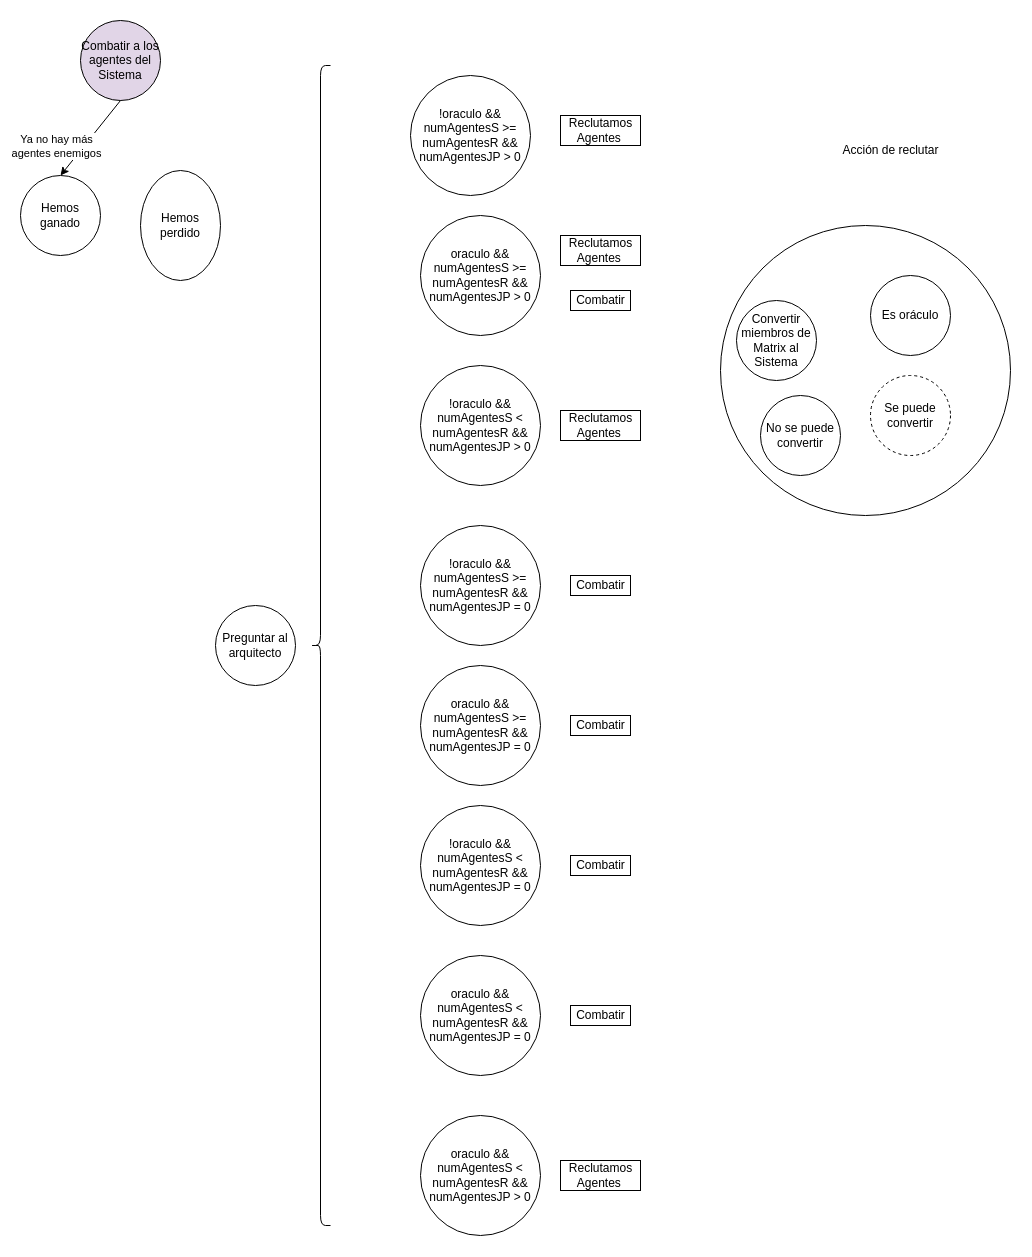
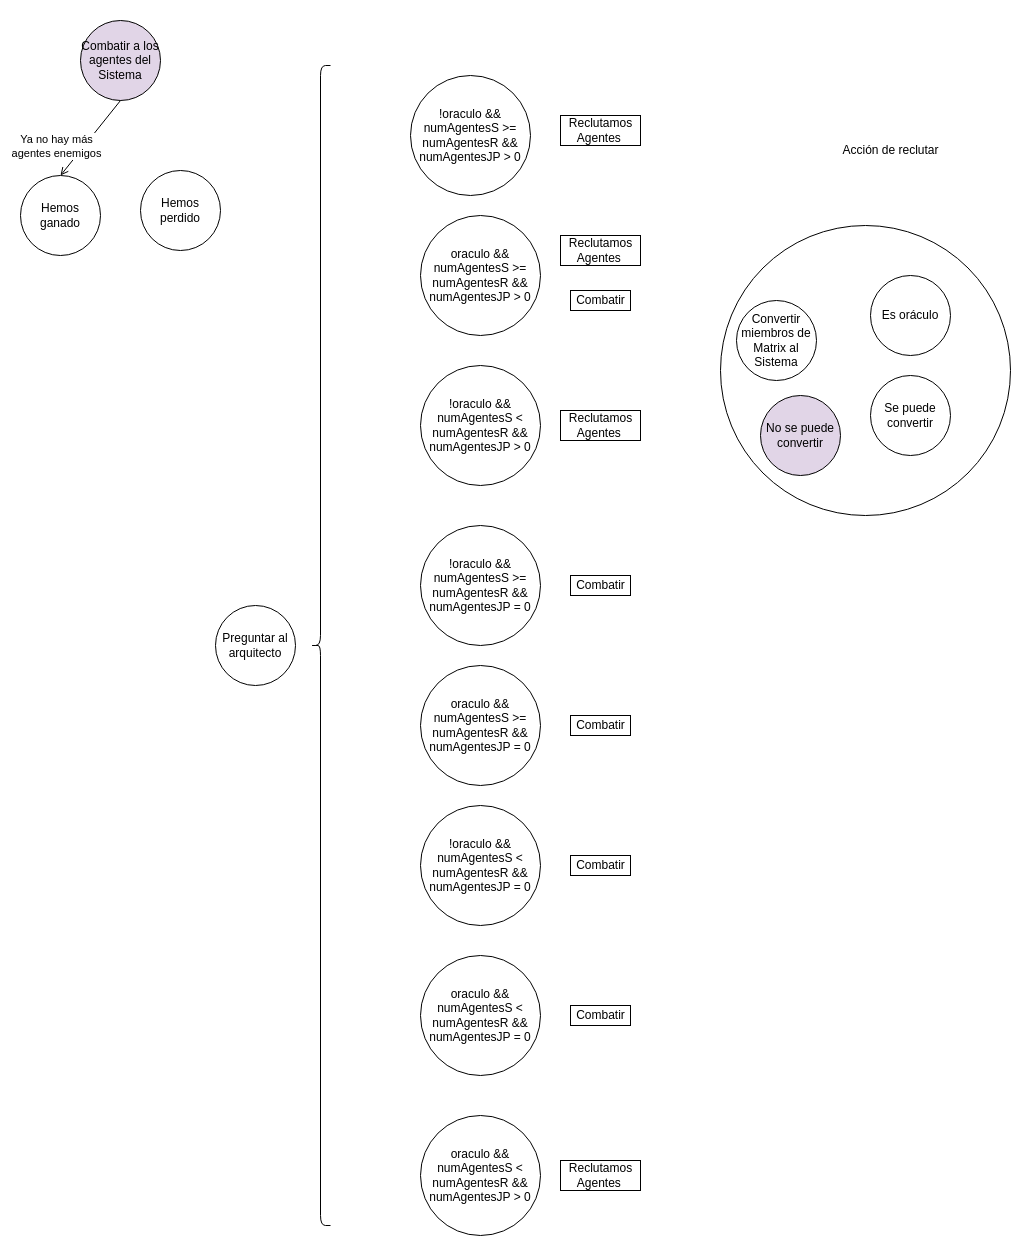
edge "Combatir a los agentes del Sistema" -> "Hemos ganado": arrowhead classic -> open
node "Hemos perdido": size 80x110 -> 80x80
node "Se puede convertir": style dashed -> solid
node "No se puede convertir": fillcolor #ffffff -> #e1d5e7
